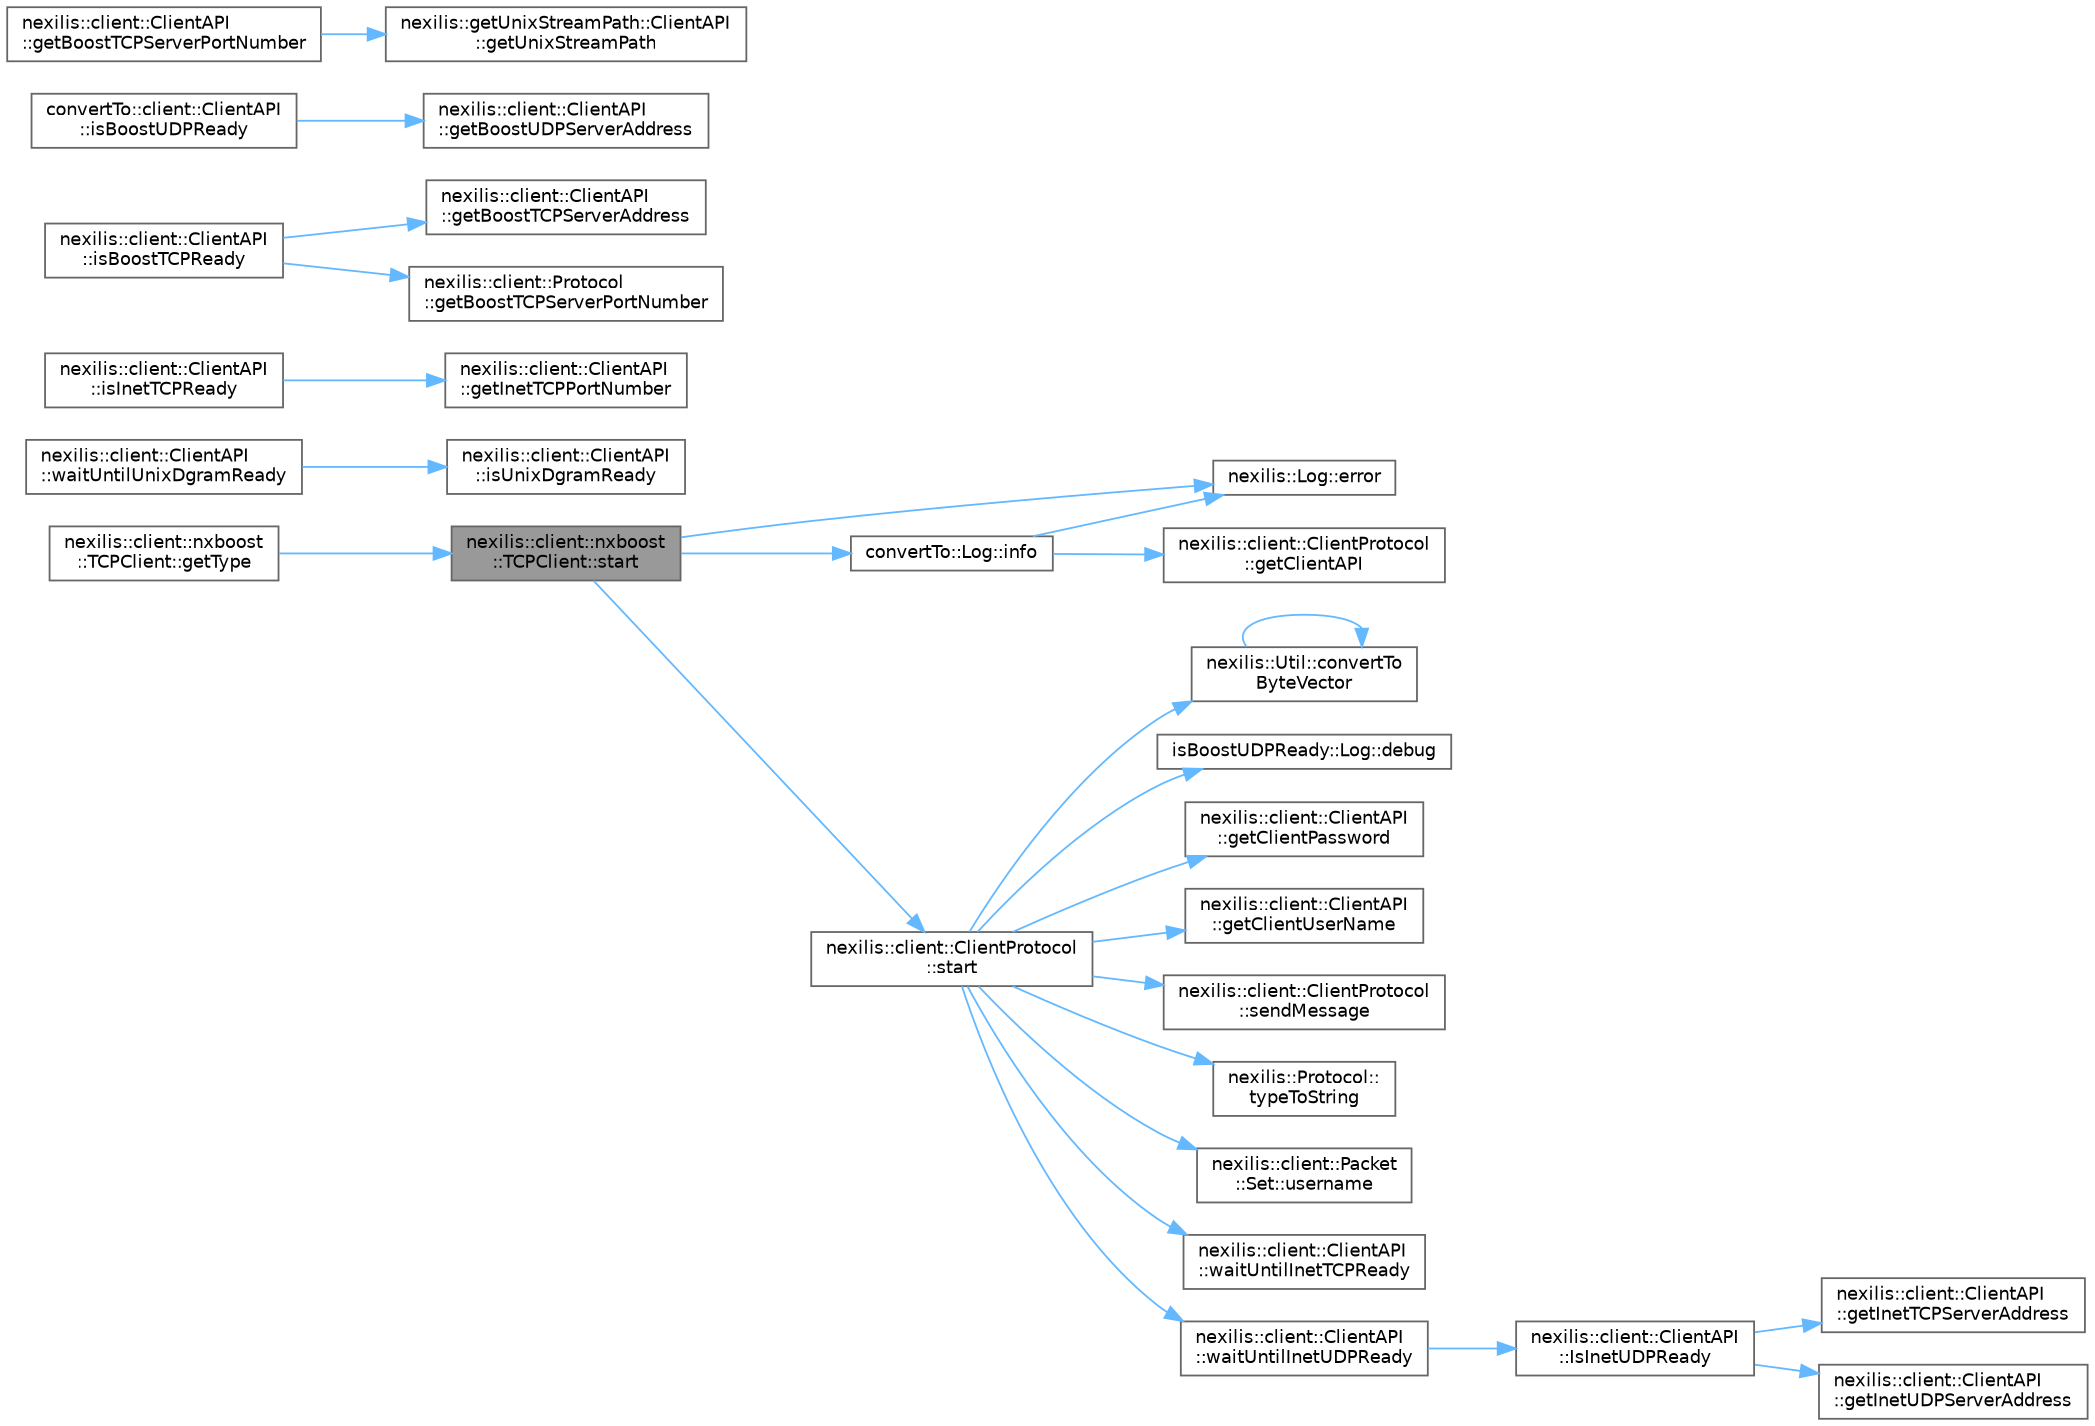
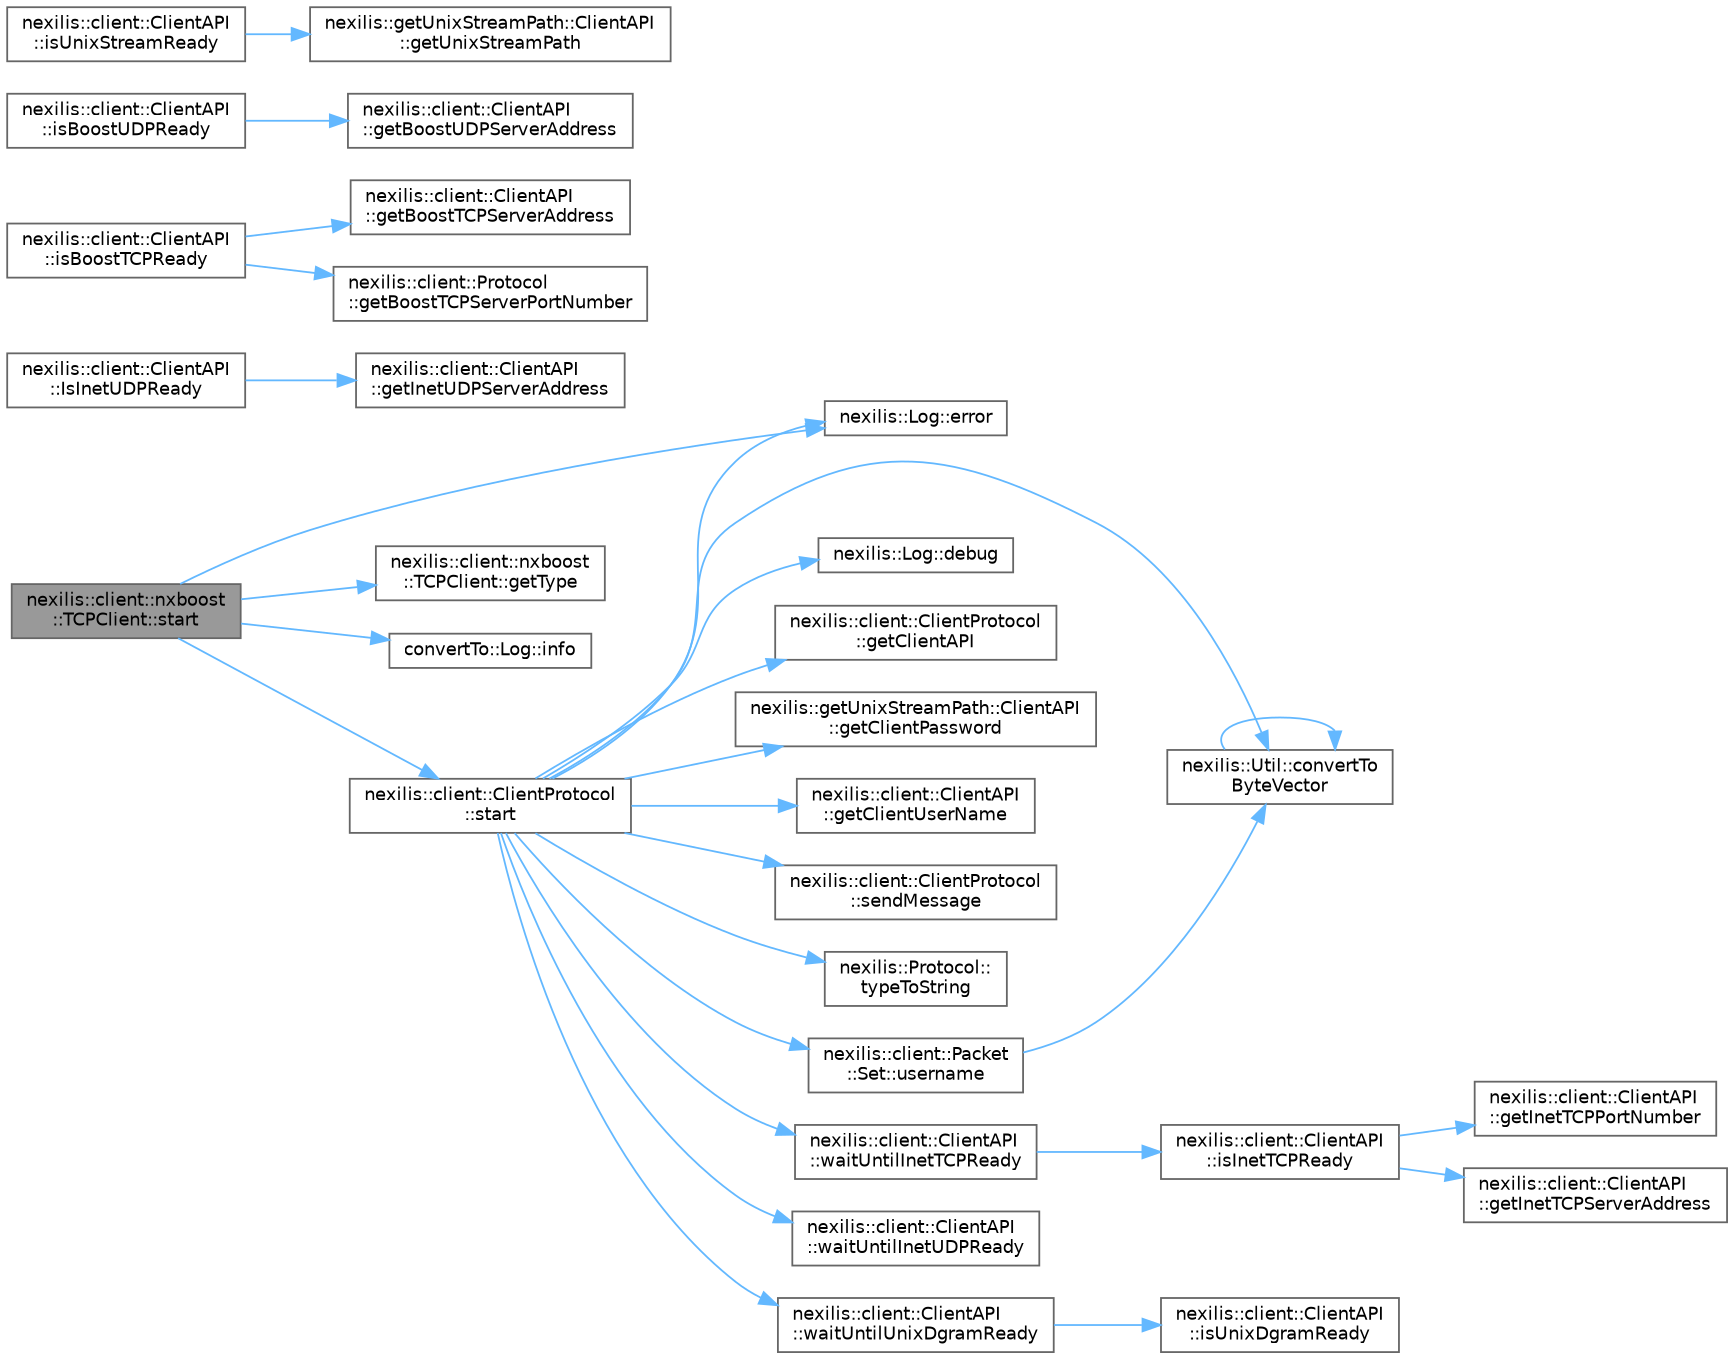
node "nexilis::client::ClientAPI ::getBoostTCPServerPortNumber": label "nexilis::client::ClientAPI ::getBoostTCPServerPortNumber" -> "nexilis::client::ClientAPI ::isUnixStreamReady"
node "convertTo::client::ClientAPI ::isBoostUDPReady": label "convertTo::client::ClientAPI ::isBoostUDPReady" -> "nexilis::client::ClientAPI ::isBoostUDPReady"
edge "convertTo::Log::info" -> "nexilis::Log::error": now "nexilis::client::ClientProtocol ::start" -> "nexilis::Log::error"
edge "nexilis::client::nxboost ::TCPClient::getType" -> "nexilis::client::nxboost ::TCPClient::start": reversed
edge "convertTo::Log::info" -> "nexilis::client::ClientProtocol ::getClientAPI": now "nexilis::client::ClientProtocol ::start" -> "nexilis::client::ClientProtocol ::getClientAPI"
node "isBoostUDPReady::Log::debug": label "isBoostUDPReady::Log::debug" -> "nexilis::Log::debug"
node "nexilis::client::ClientAPI ::getClientPassword": label "nexilis::client::ClientAPI ::getClientPassword" -> "nexilis::getUnixStreamPath::ClientAPI ::getClientPassword"
edge "nexilis::client::Packet ::Set::username" -> "nexilis::Util::convertTo ByteVector": added
edge "nexilis::client::ClientProtocol ::start" -> "nexilis::client::ClientAPI ::waitUntilUnixDgramReady": added
edge "nexilis::client::ClientAPI ::waitUntilInetTCPReady" -> "nexilis::client::ClientAPI ::isInetTCPReady": added
edge "nexilis::client::ClientAPI ::IsInetUDPReady" -> "nexilis::client::ClientAPI ::getInetTCPServerAddress": now "nexilis::client::ClientAPI ::isInetTCPReady" -> "nexilis::client::ClientAPI ::getInetTCPServerAddress"
edge "nexilis::client::ClientAPI ::waitUntilInetUDPReady" -> "nexilis::client::ClientAPI ::IsInetUDPReady": removed
